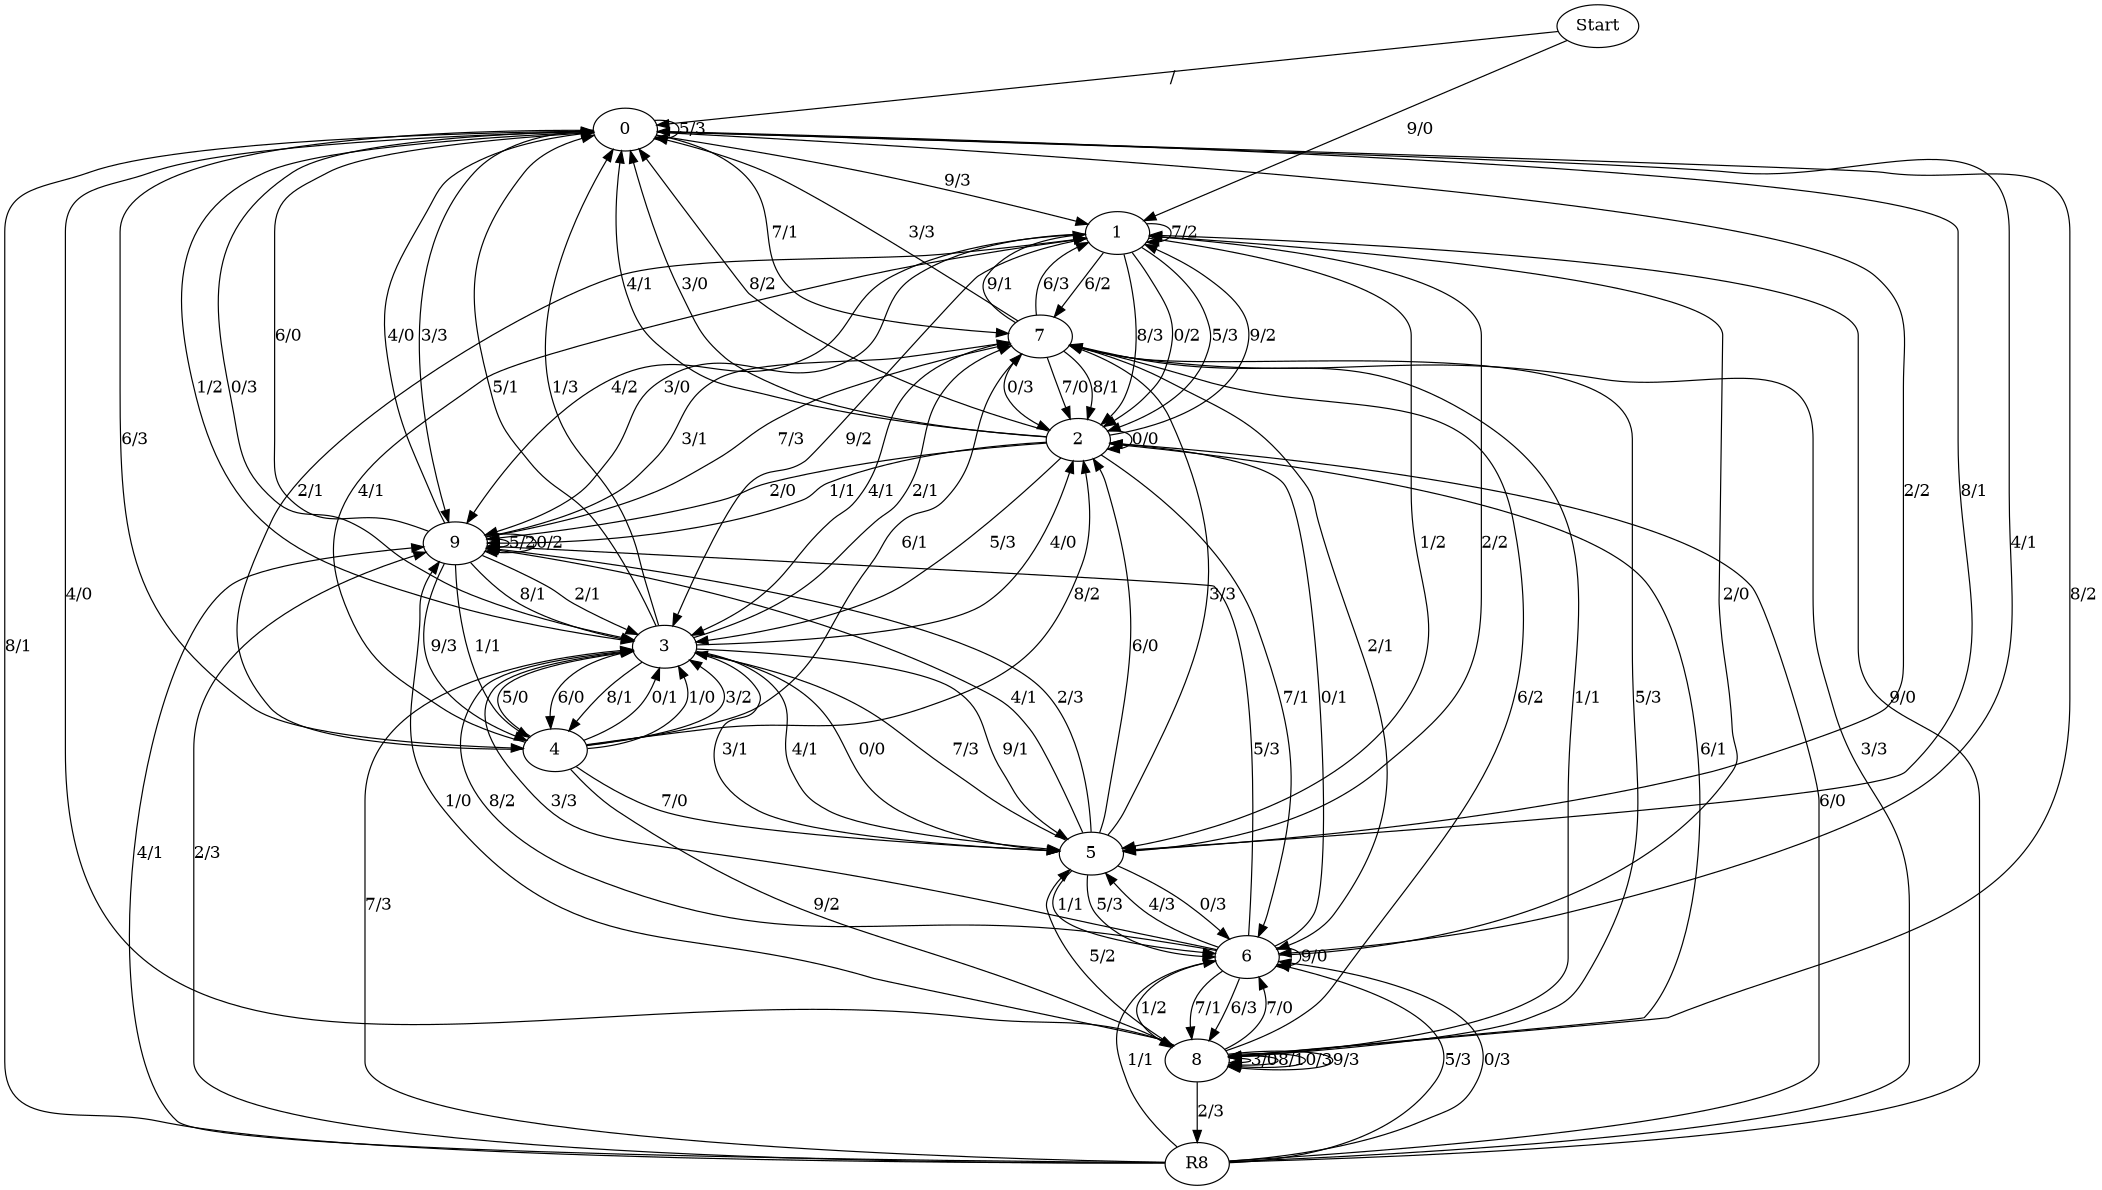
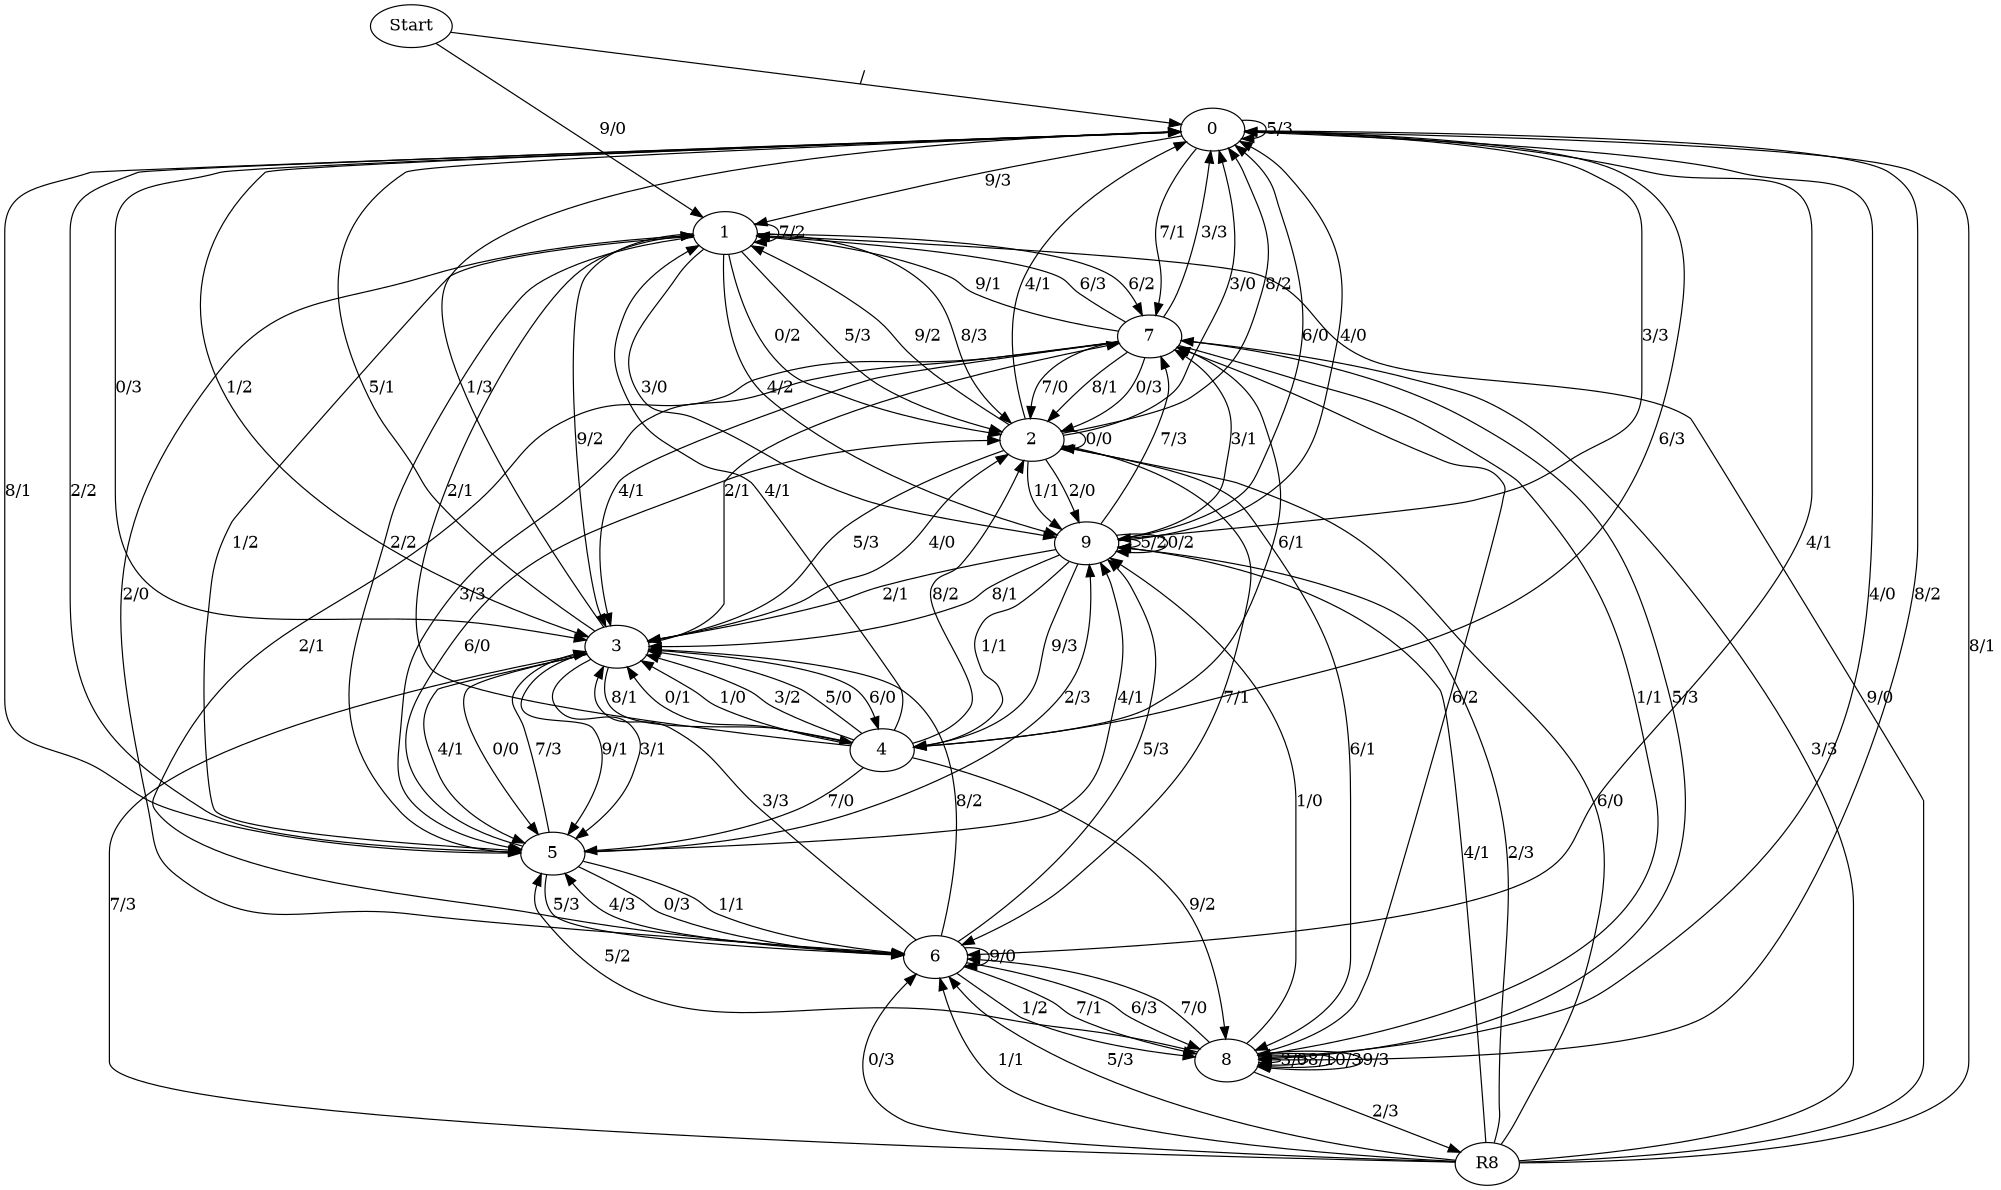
edge "5" -> "7": reversed
edge "6" -> "2": removed, label "0/1"
